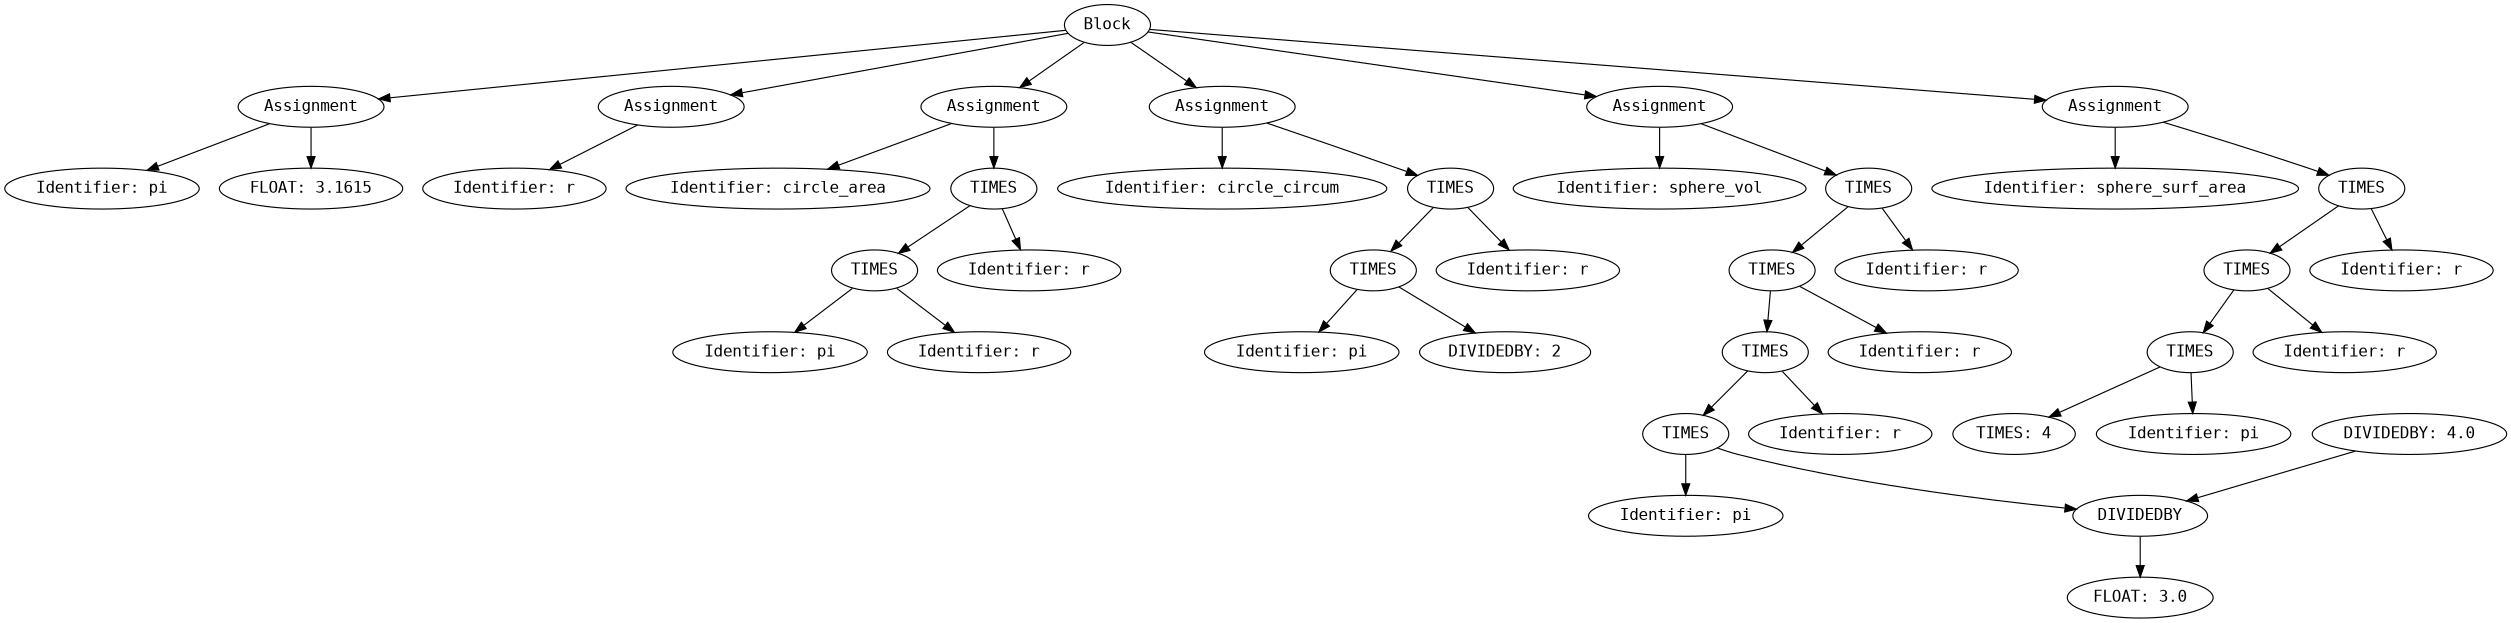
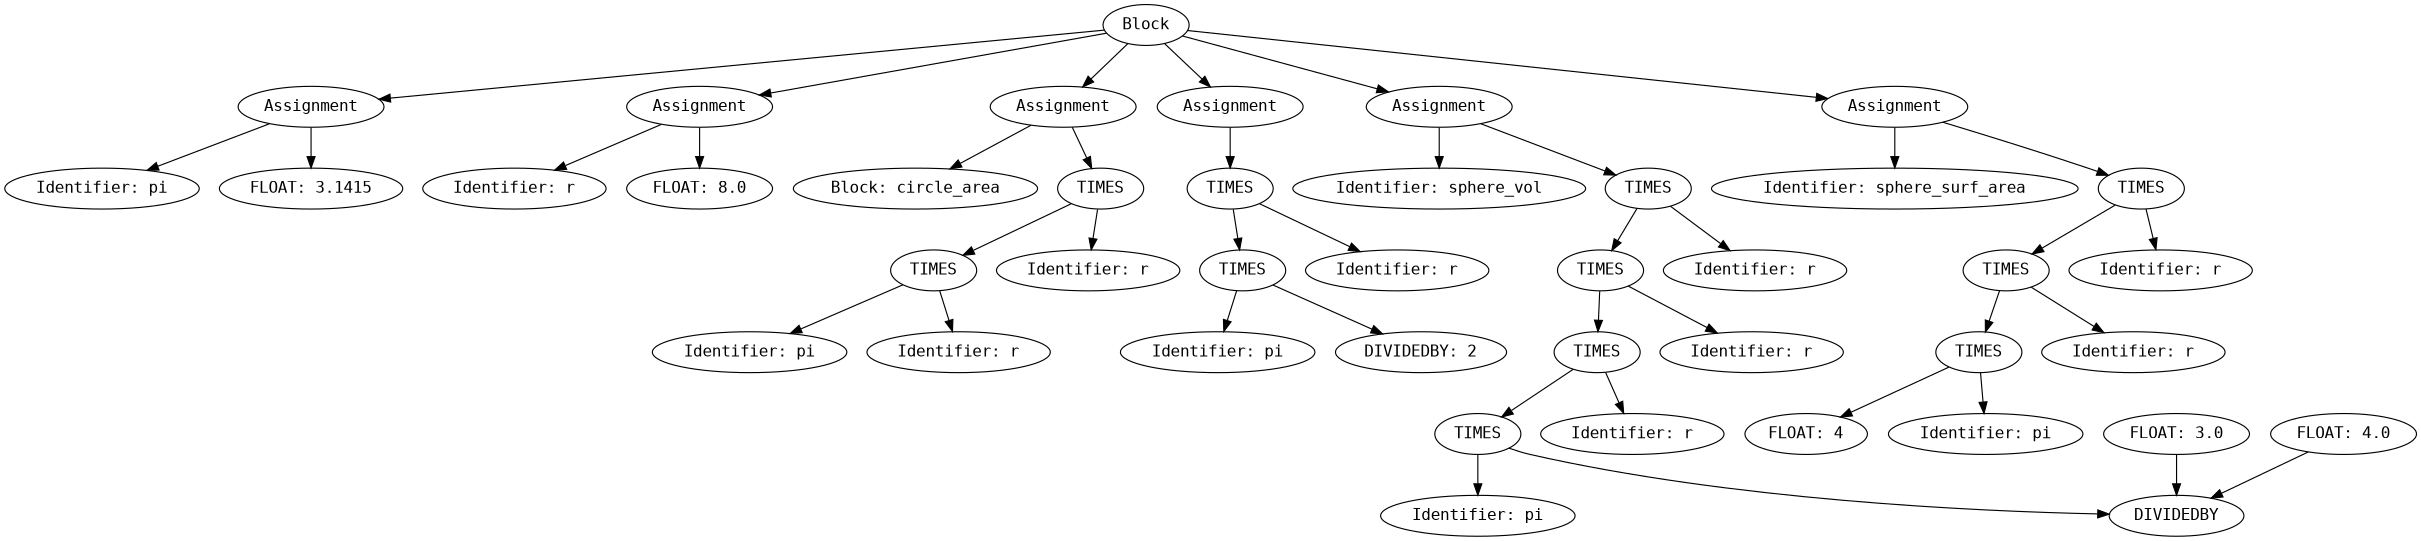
node "FLOAT: 3.1615": label "FLOAT: 3.1615" -> "FLOAT: 3.1415"
node "FLOAT: 8.0": added
node "Identifier: circle_area": label "Identifier: circle_area" -> "Block: circle_area"
node "Identifier: circle_circum": removed
node "TIMES: 4": label "TIMES: 4" -> "FLOAT: 4"
node "DIVIDEDBY: 4.0": label "DIVIDEDBY: 4.0" -> "FLOAT: 4.0"
edge "DIVIDEDBY" -> "FLOAT: 3.0": reversed
